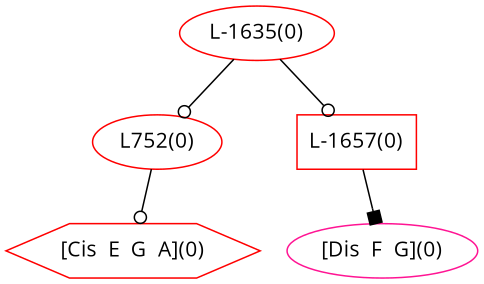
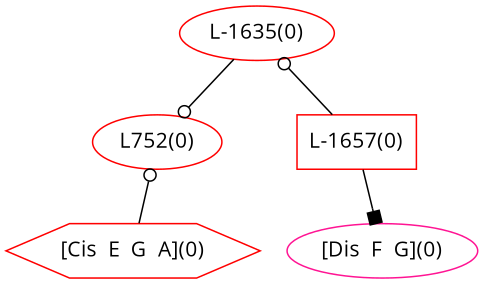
edge "L-1635(0)" -> "L-1657(0)": reversed
edge "L752(0)" -> "[Cis  E  G  A](0)": reversed
